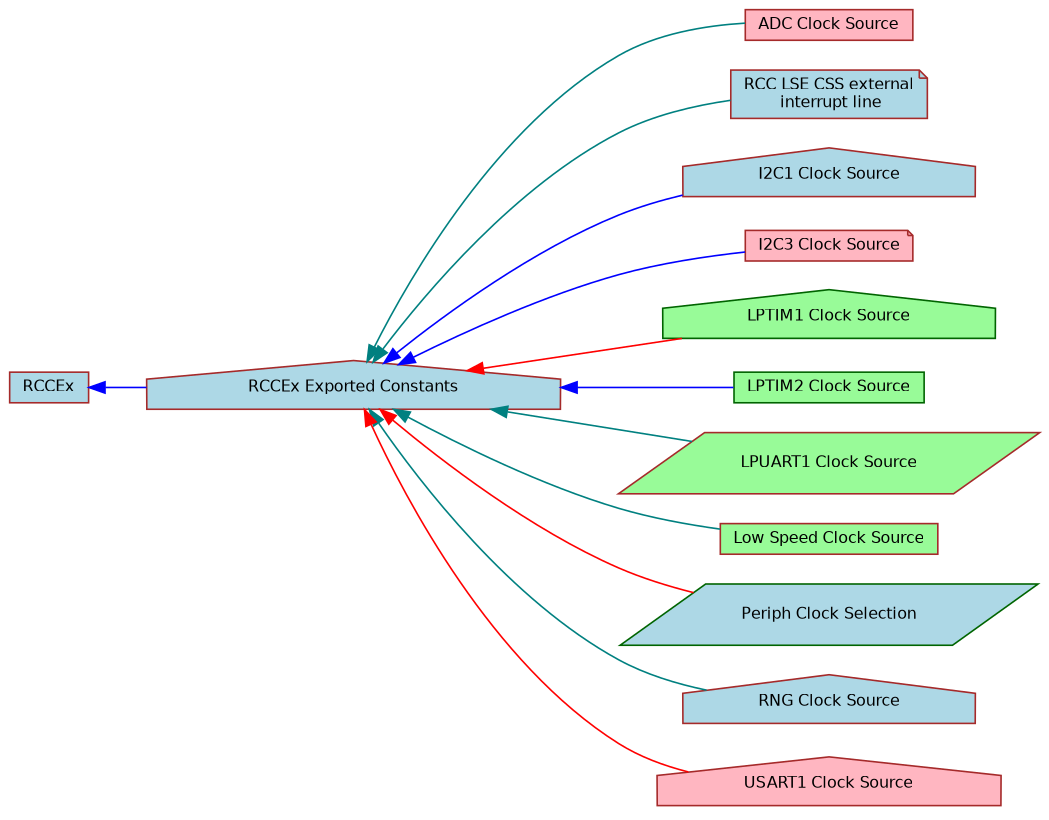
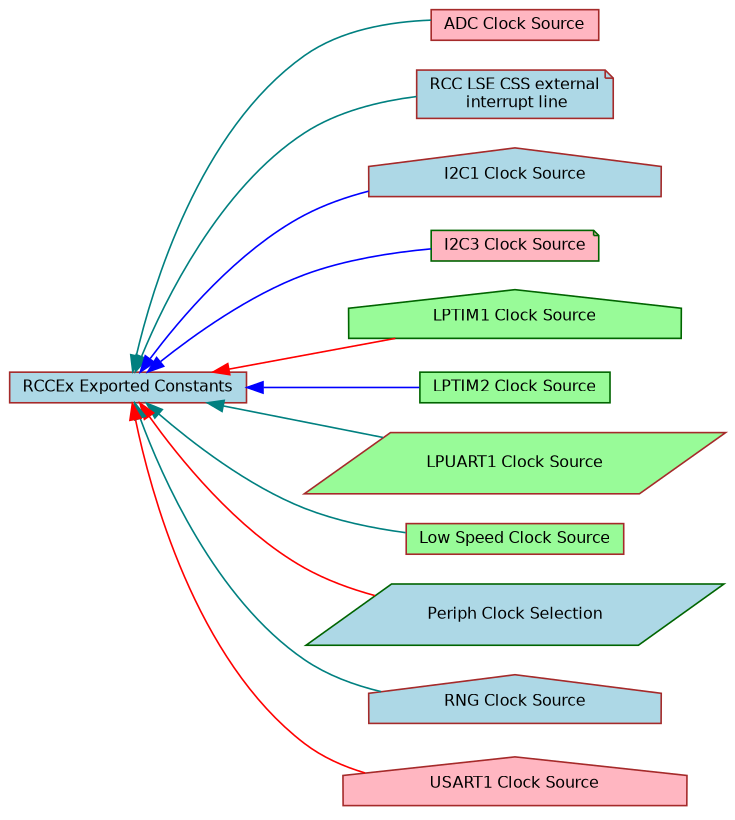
node "I2C3 Clock Source": color brown -> darkgreen
node "RCCEx": removed
node "RCCEx Exported Constants": shape house -> box
